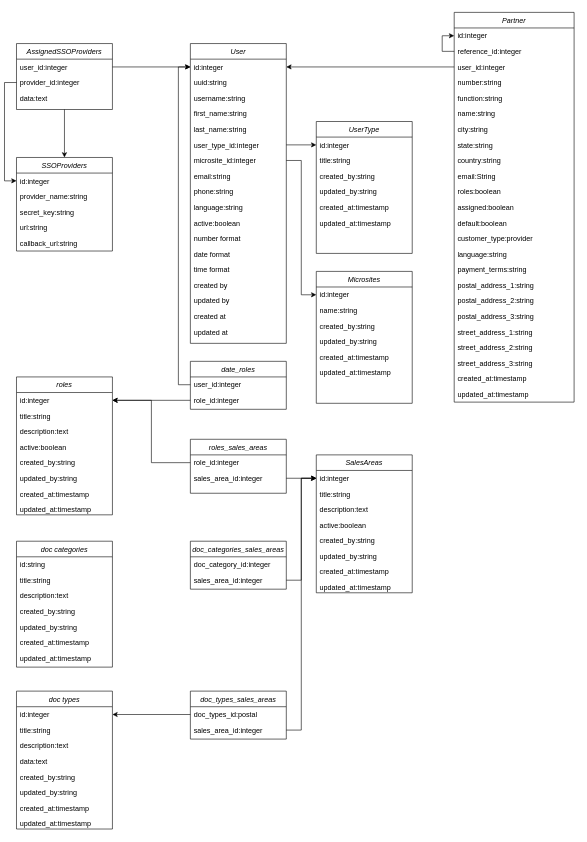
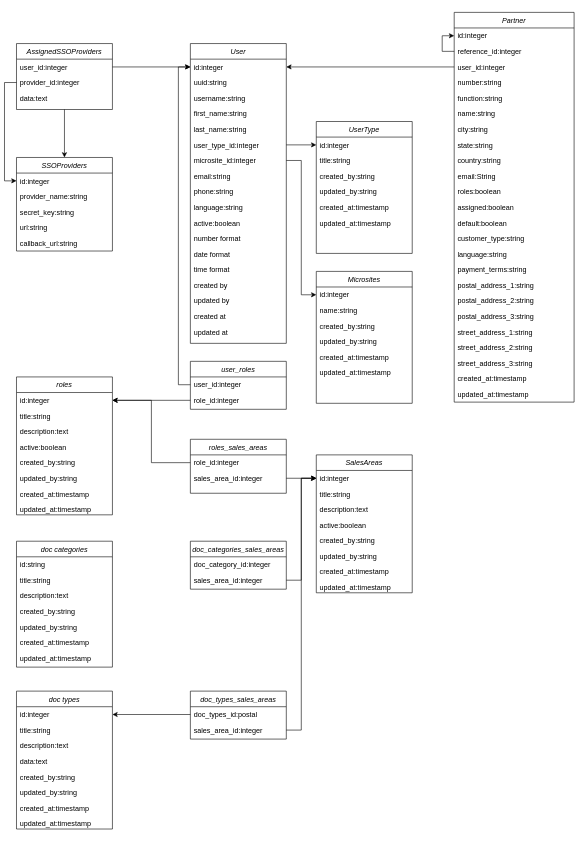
node "customer_type:provider": label "customer_type:provider" -> "customer_type:string"
node "date_roles": label "date_roles" -> "user_roles"
